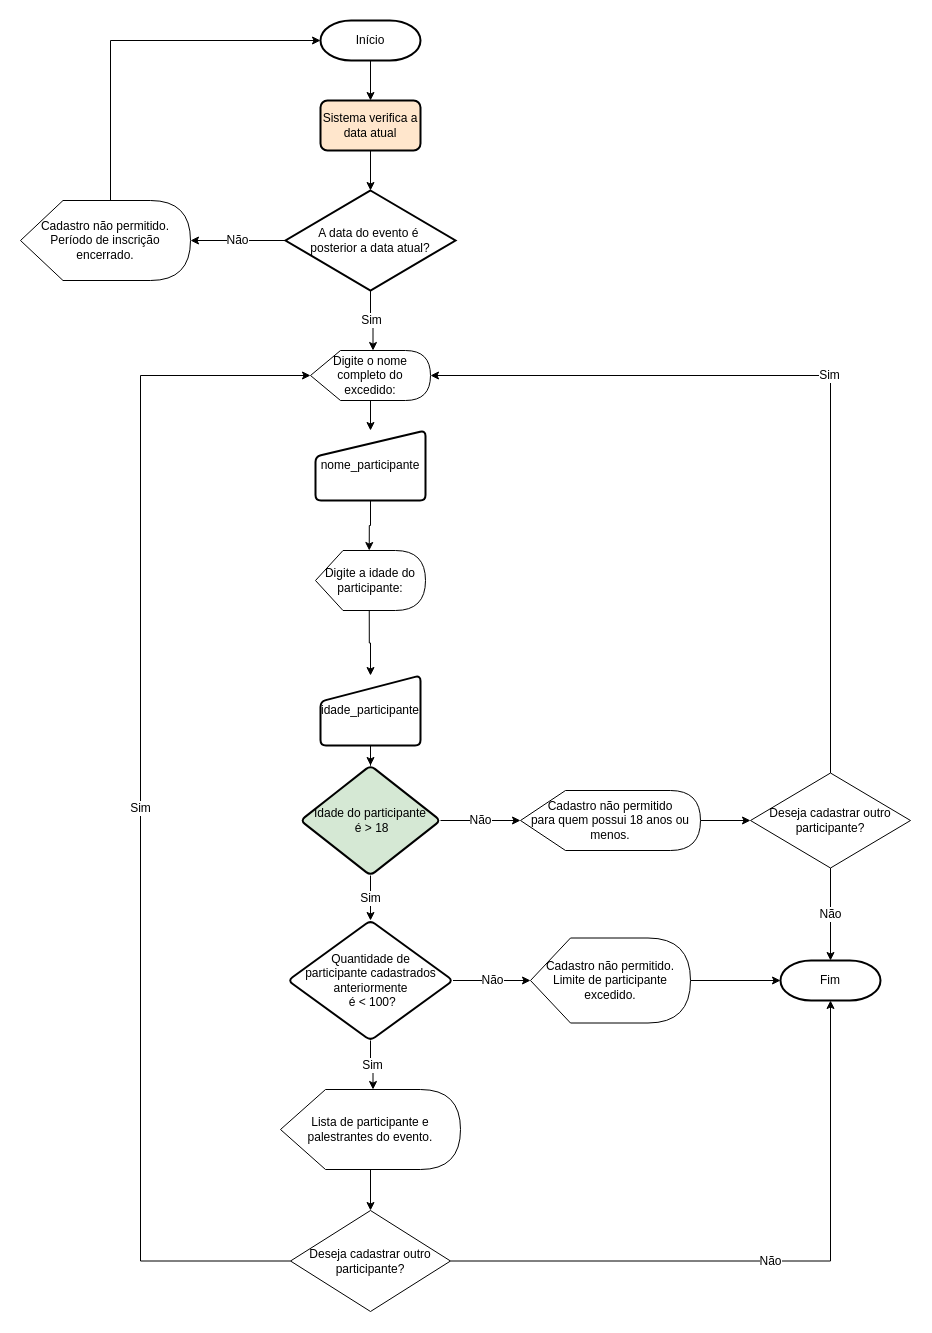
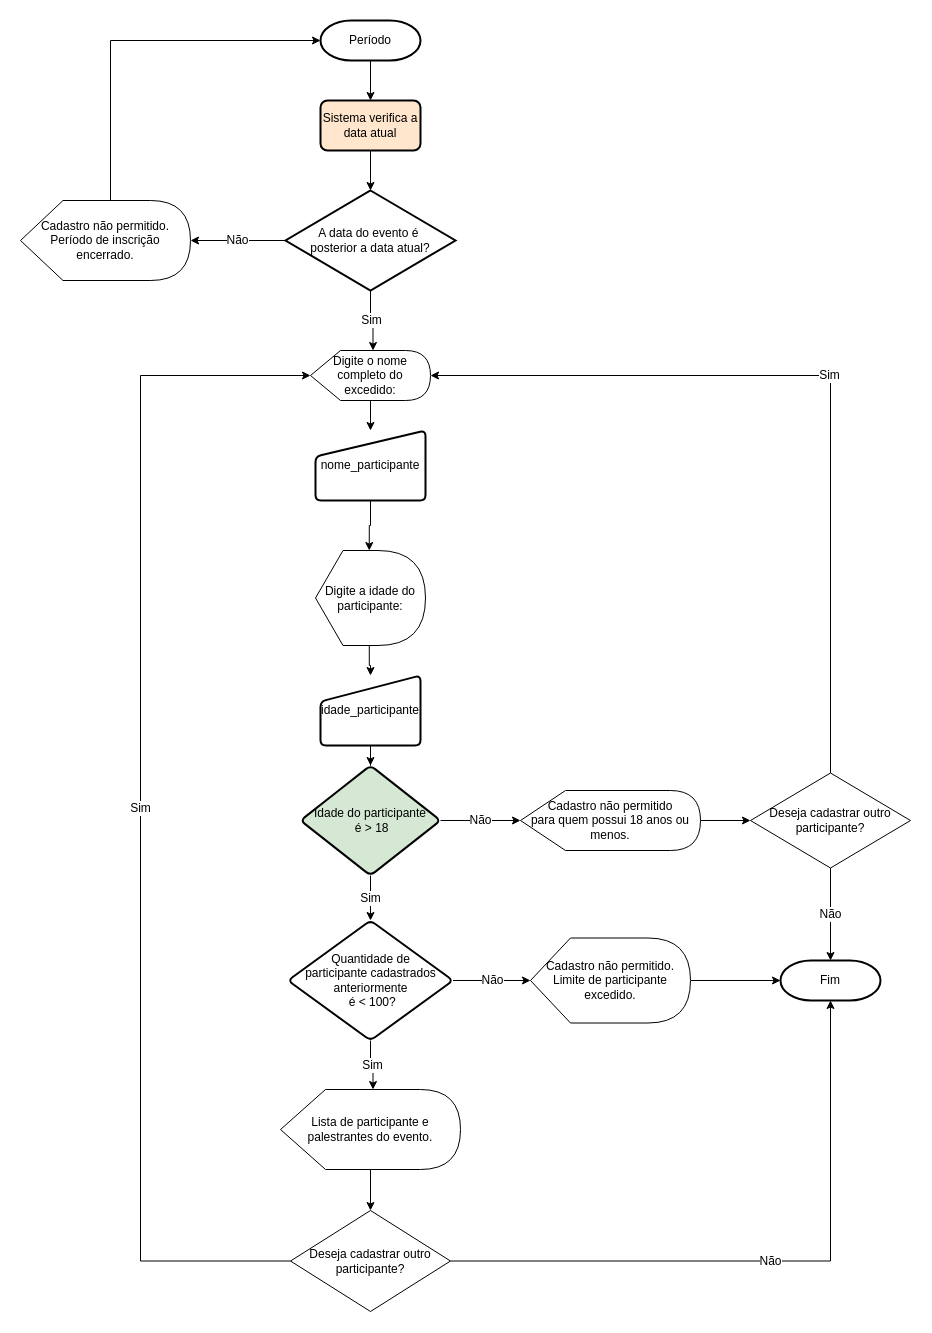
node "Início": label "Início" -> "Período"
node "Digite a idade do participante:": size 110x60 -> 110x95
